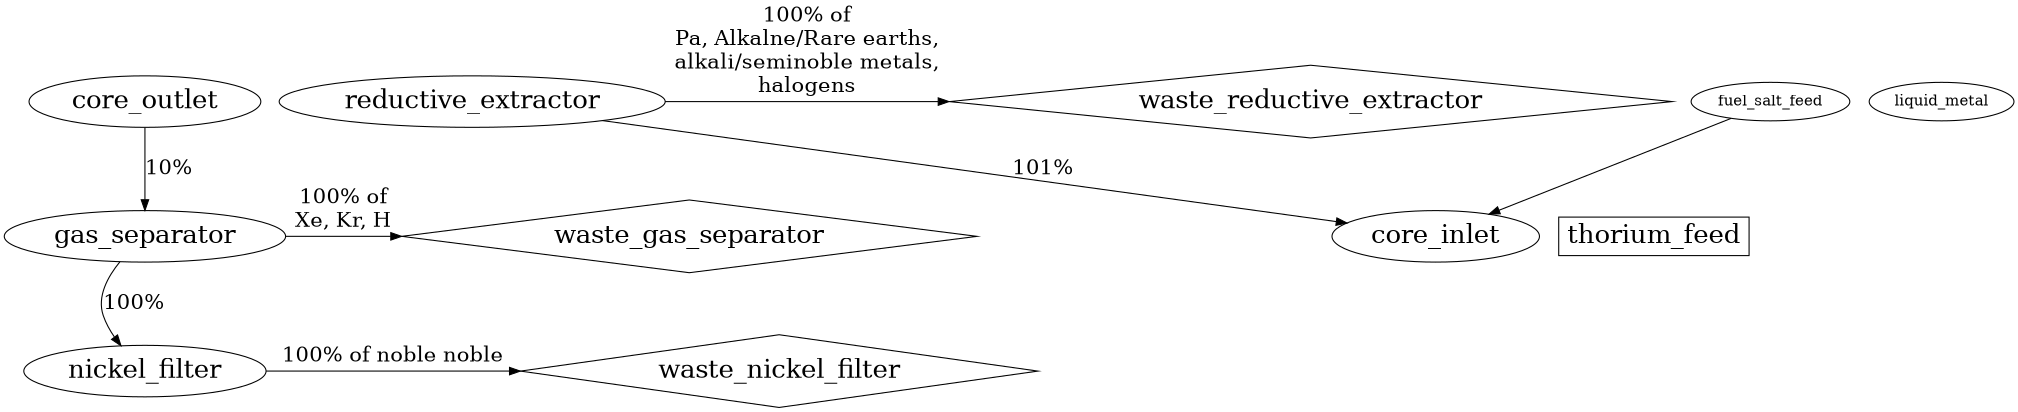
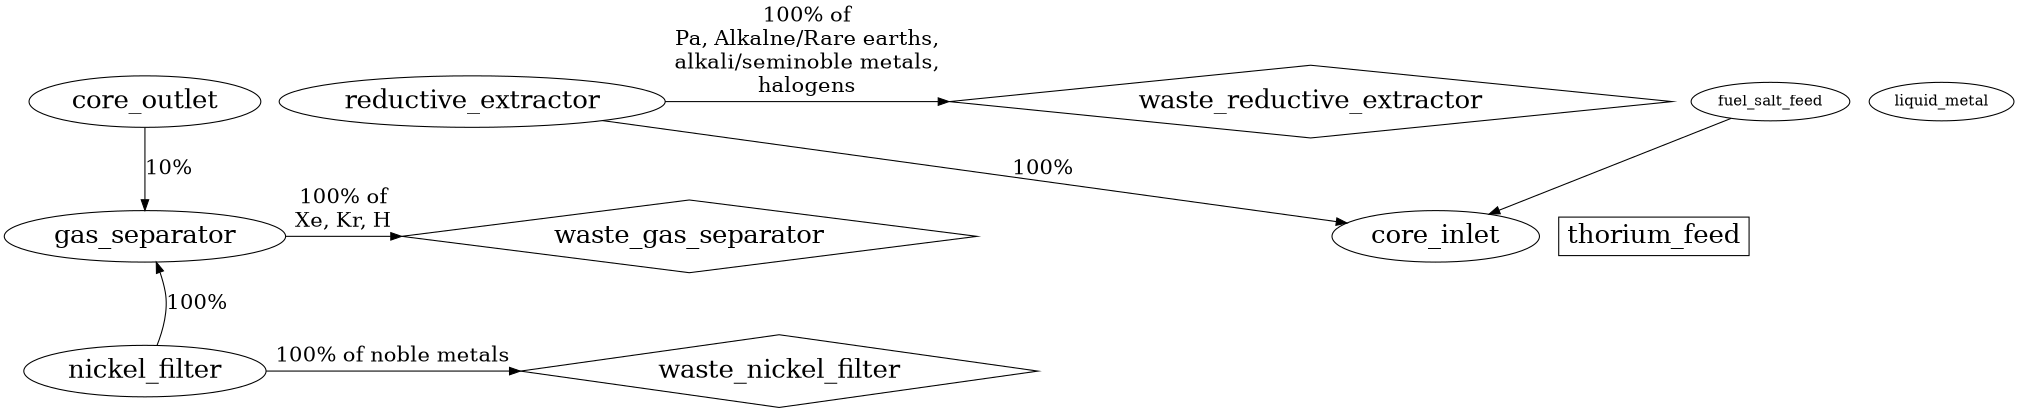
edge "reductive_extractor" -> "core_inlet": label "101%" -> "100%"
edge "gas_separator" -> "nickel_filter": reversed
edge "nickel_filter" -> "waste_nickel_filter": label "100% of noble noble" -> "100% of noble metals"
